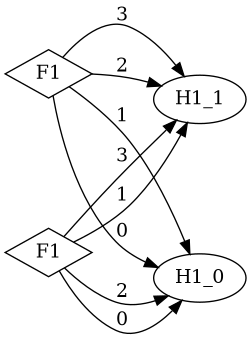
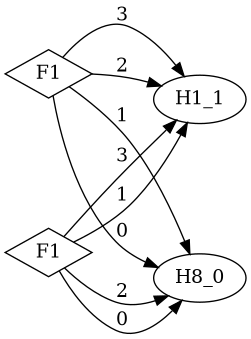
node "H1_0": label "H1_0" -> "H8_0"
